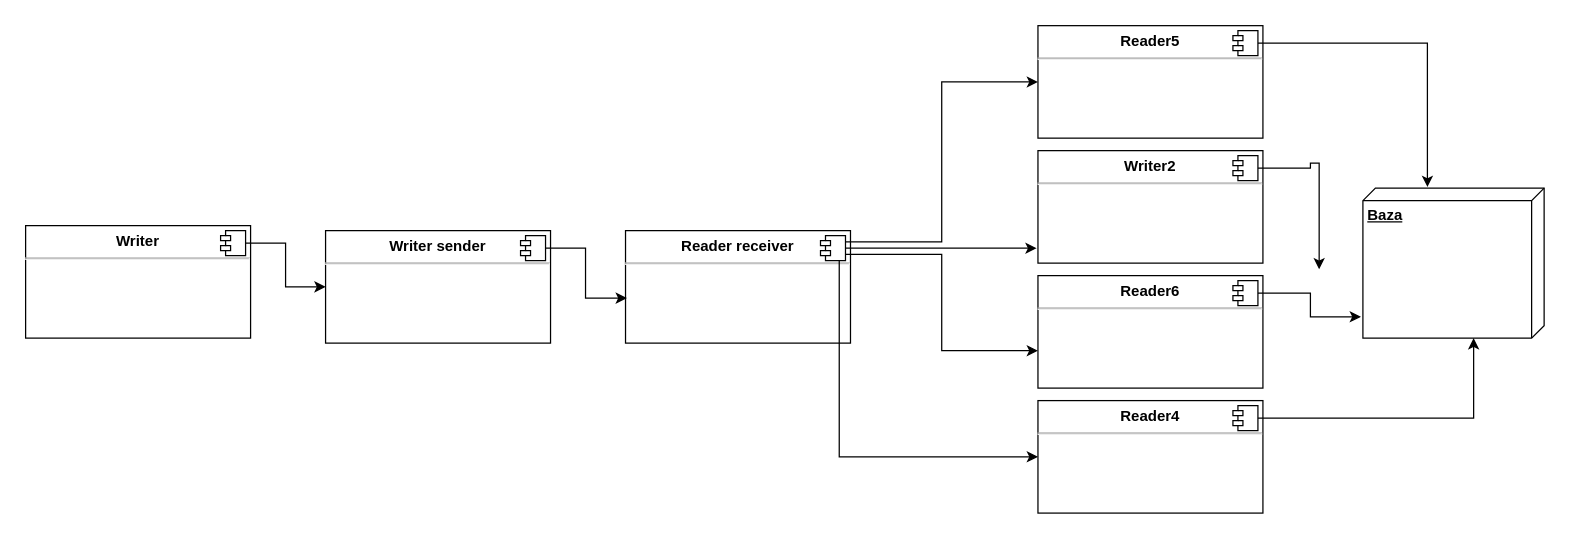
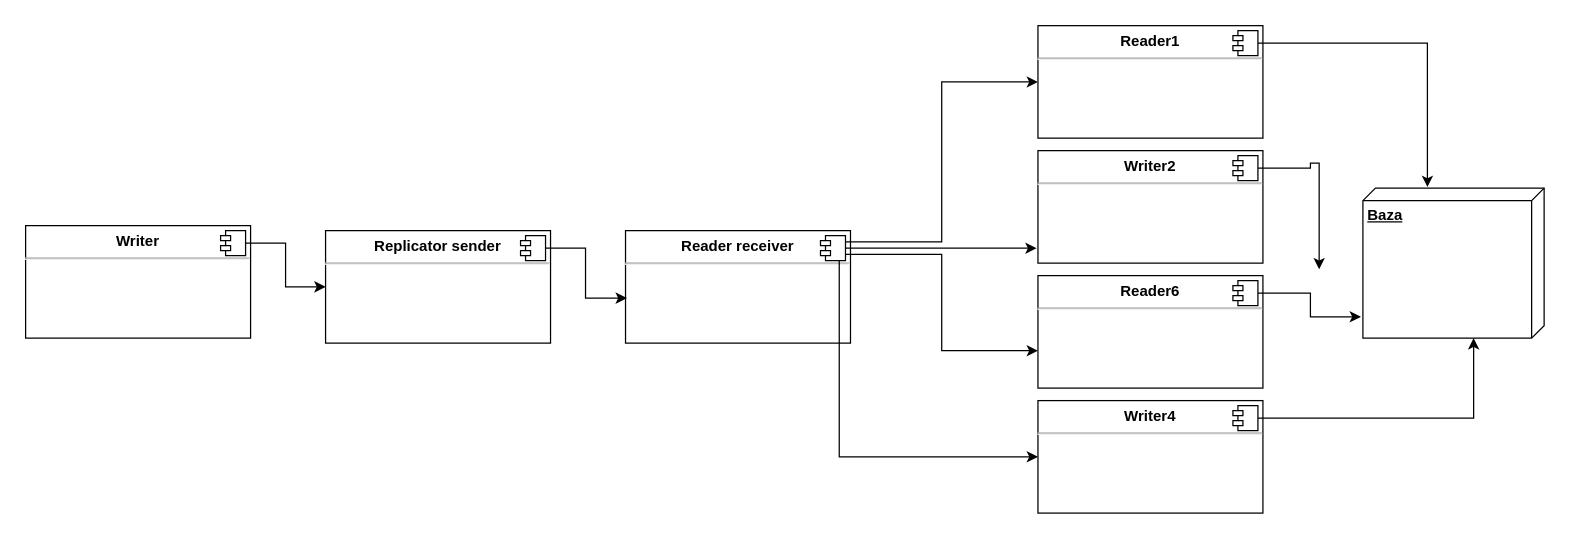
node "Reader5": label "Reader5" -> "Reader1"
node "Writer sender": label "Writer sender" -> "Replicator sender"
node "Reader4": label "Reader4" -> "Writer4"
